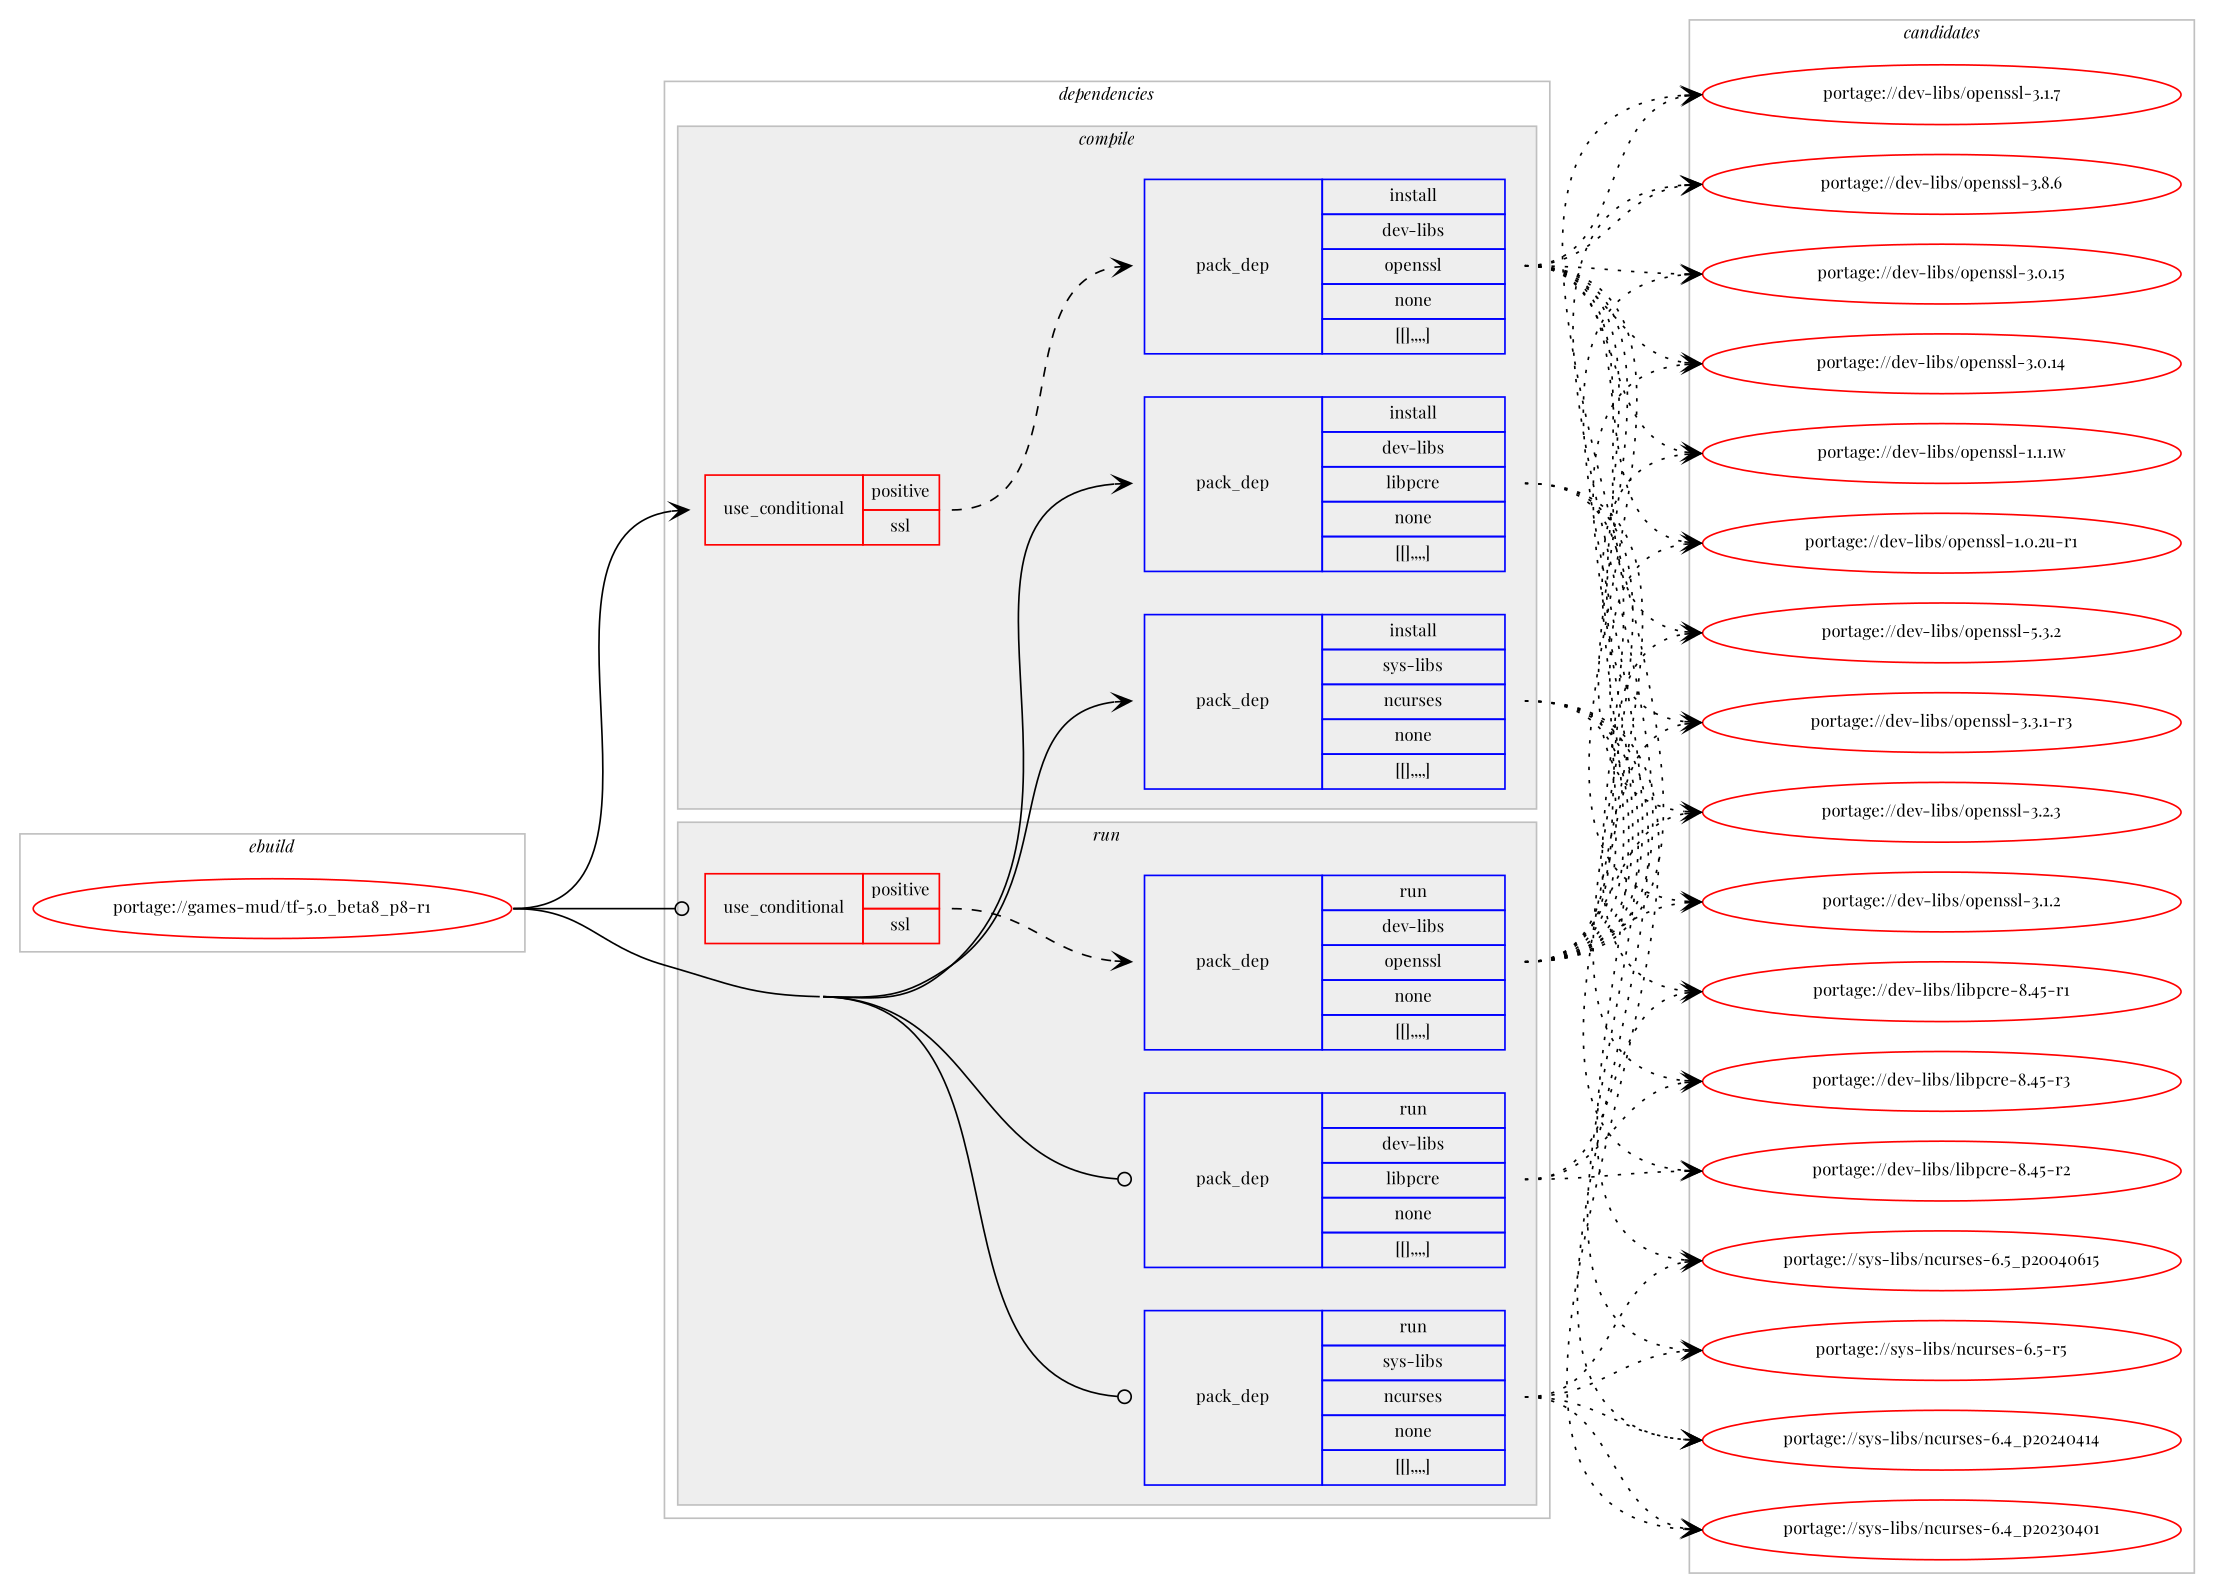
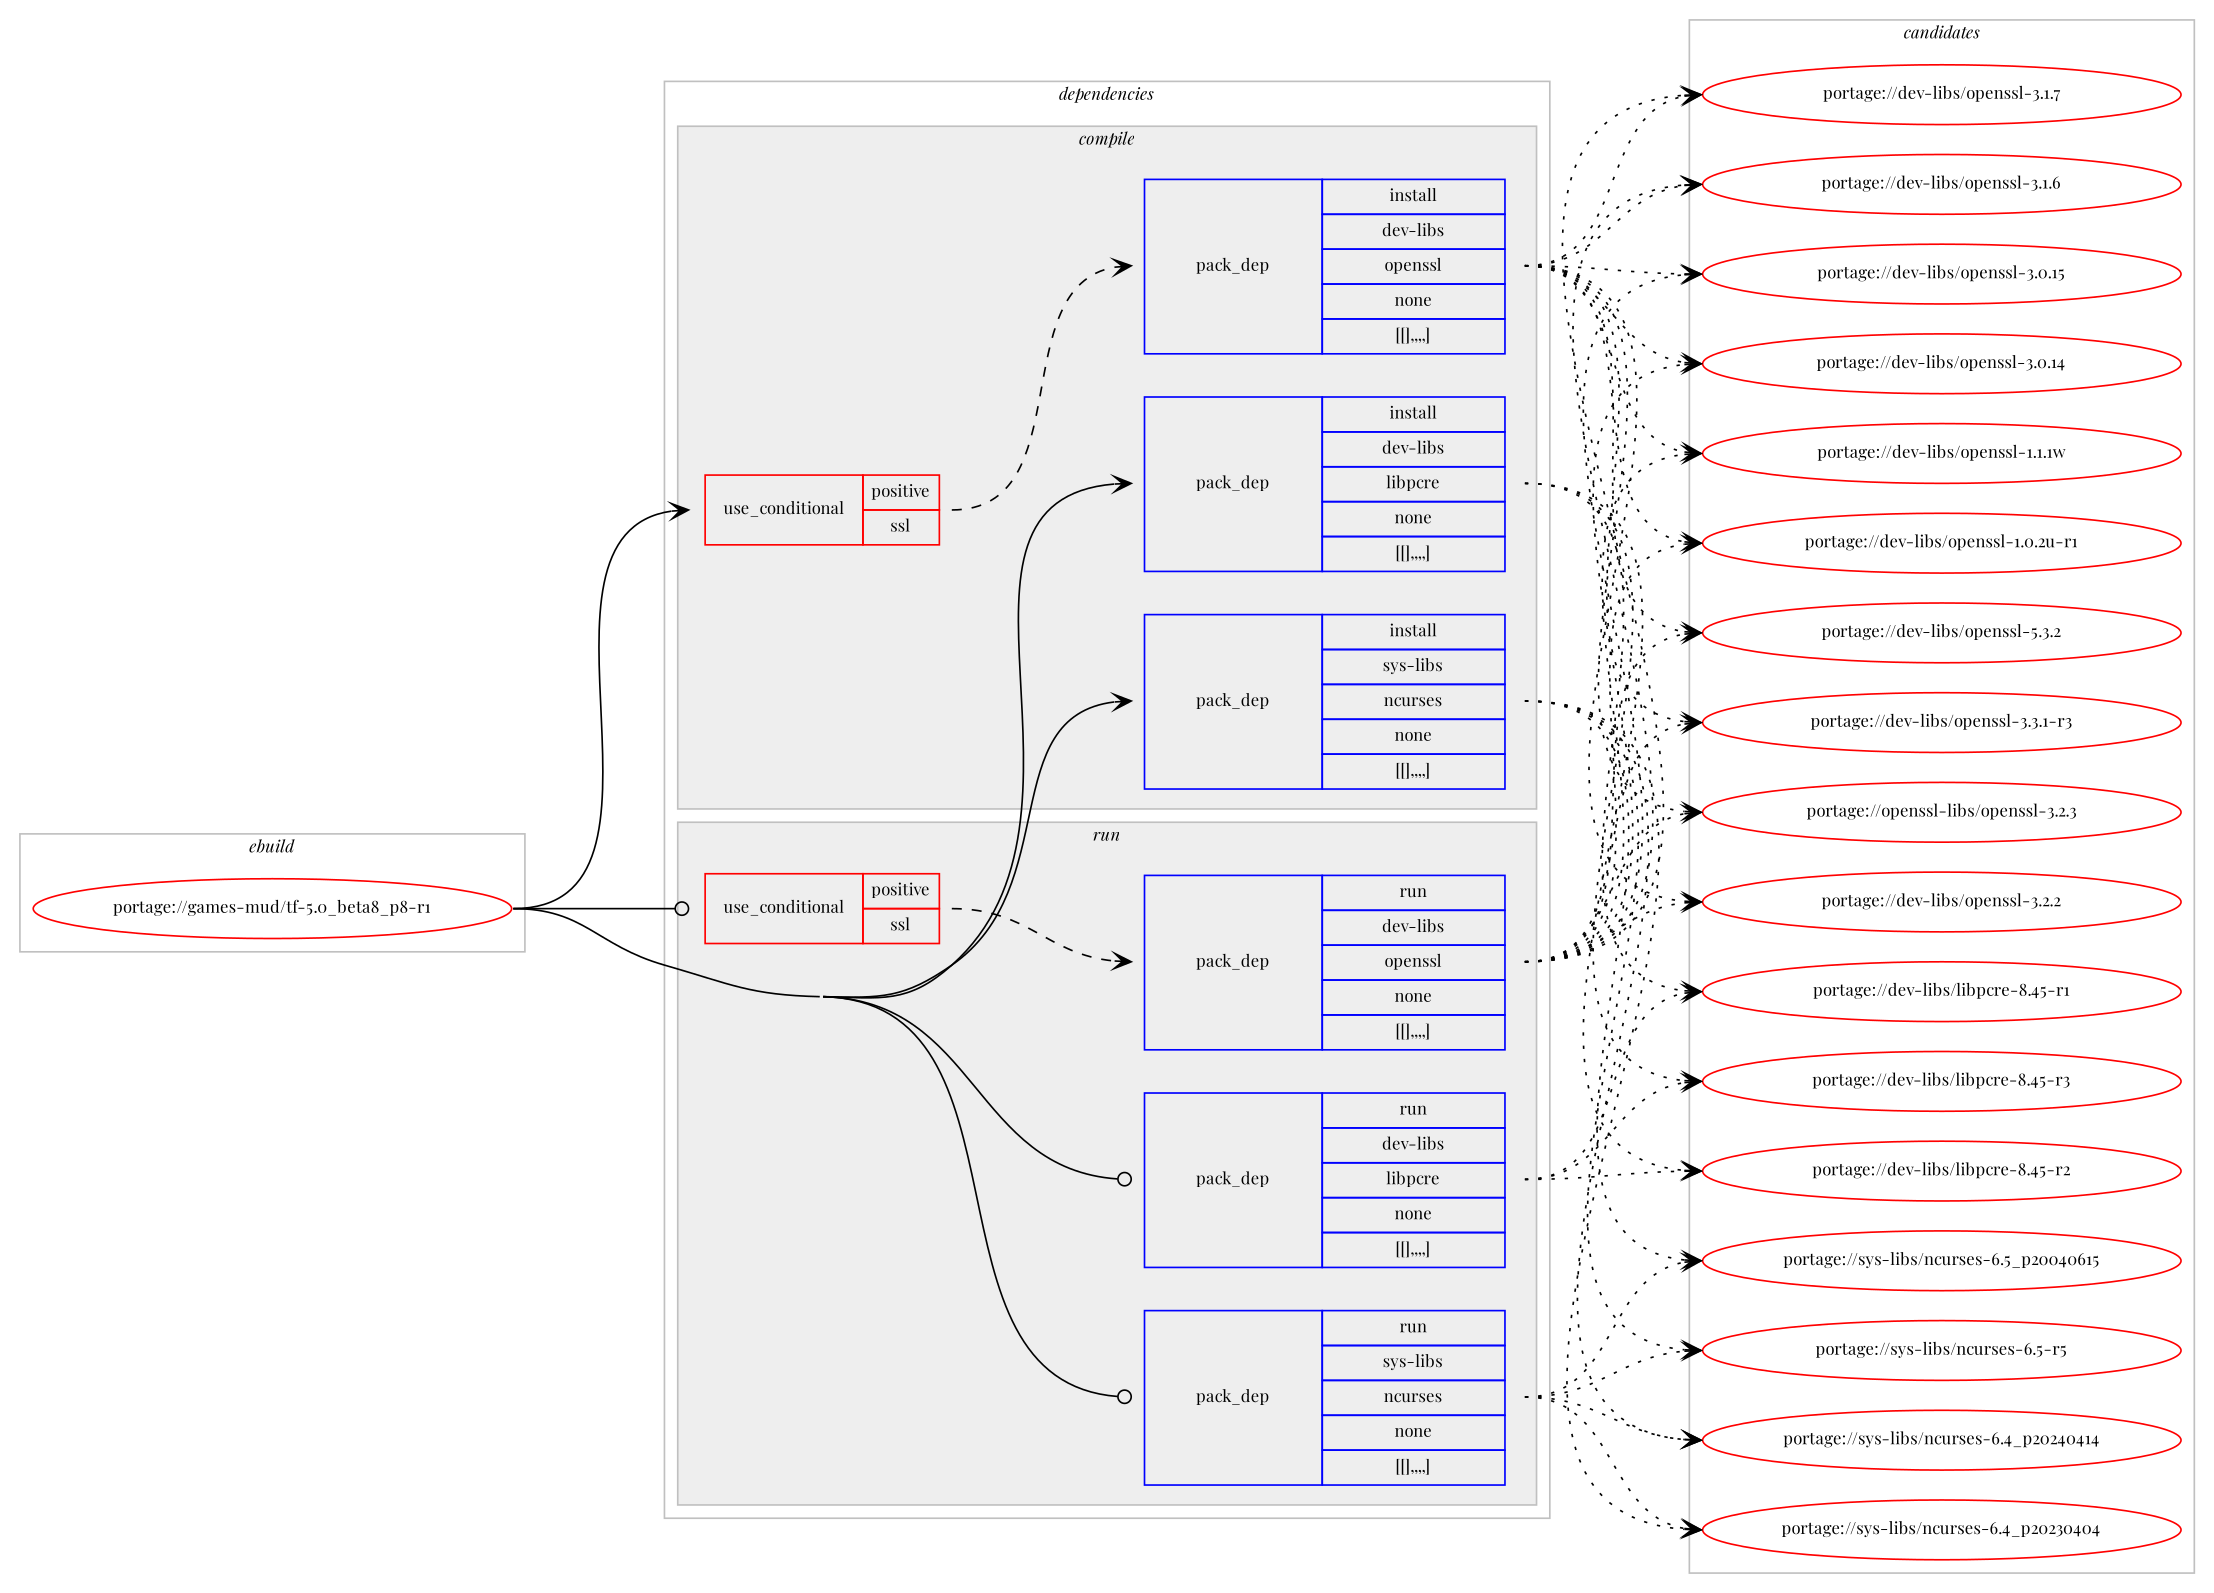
node "portage://dev-libs/openssl-3.8.6": label "portage://dev-libs/openssl-3.8.6" -> "portage://dev-libs/openssl-3.1.6"
node "portage://dev-libs/openssl-3.2.3": label "portage://dev-libs/openssl-3.2.3" -> "portage://openssl-libs/openssl-3.2.3"
node "portage://dev-libs/openssl-3.1.2": label "portage://dev-libs/openssl-3.1.2" -> "portage://dev-libs/openssl-3.2.2"
node "portage://sys-libs/ncurses-6.4_p20230401": label "portage://sys-libs/ncurses-6.4_p20230401" -> "portage://sys-libs/ncurses-6.4_p20230404"
